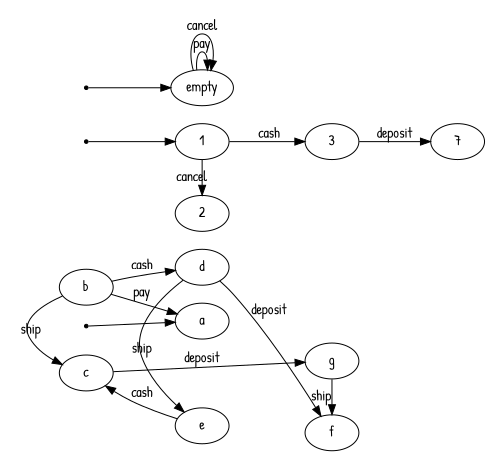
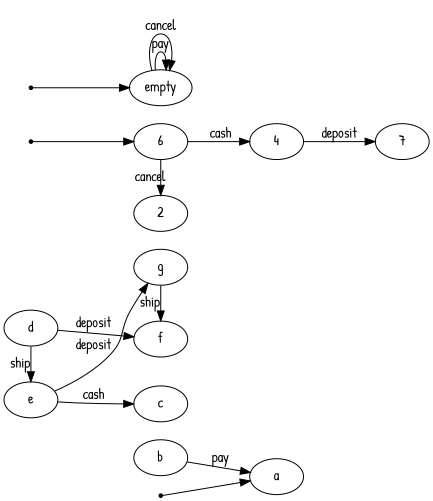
node "1": label "1" -> "6"
node "3": label "3" -> "4"
edge "b" -> "d": removed, label "cash"
edge "b" -> "c": removed, label "ship"
edge "c" -> "g": now "e" -> "g"
